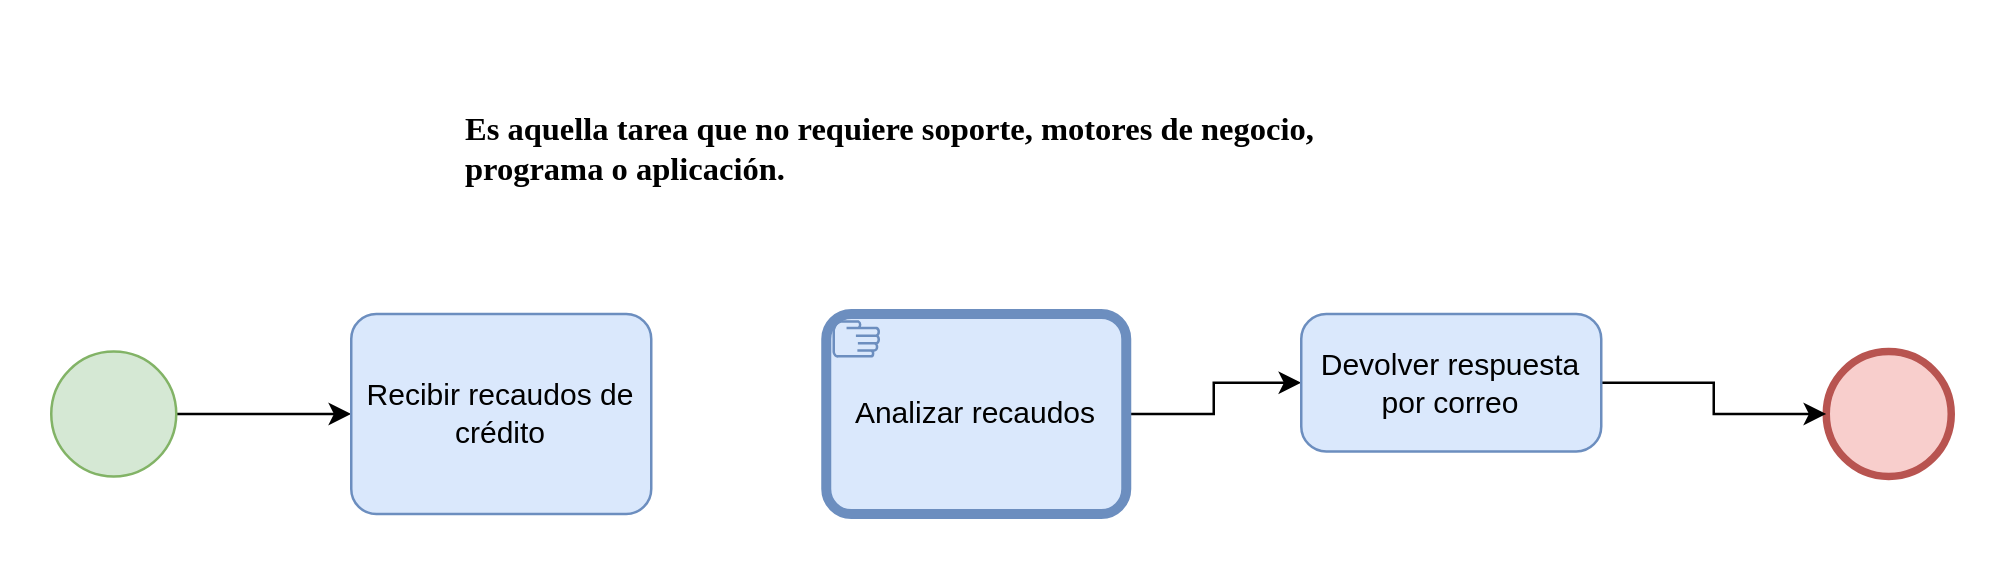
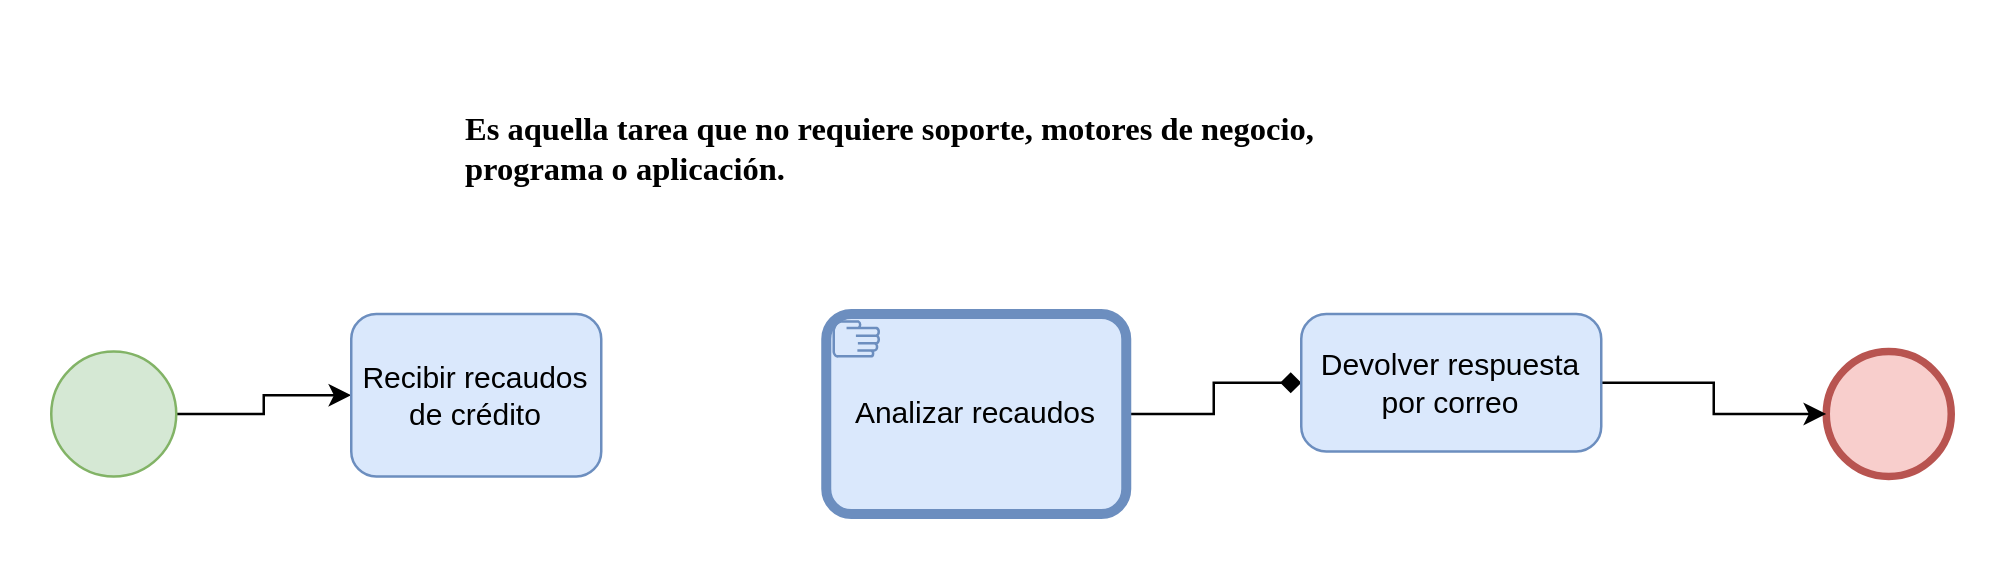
edge "Analizar recaudos" -> "Devolver respuesta por correo": arrowhead classic -> diamond
node "Recibir recaudos de crédito": size 300x200 -> 250x163
